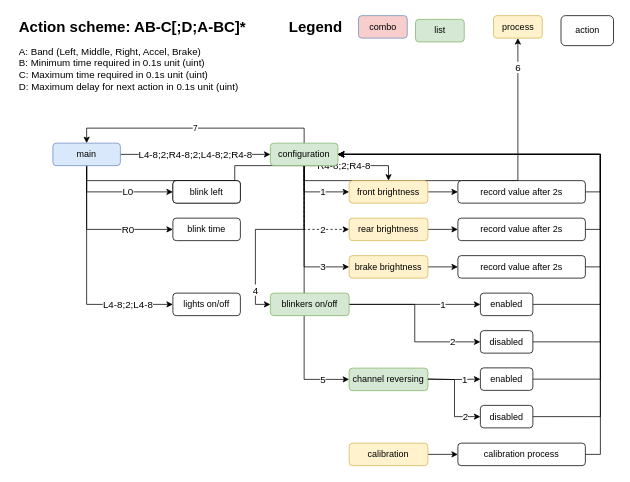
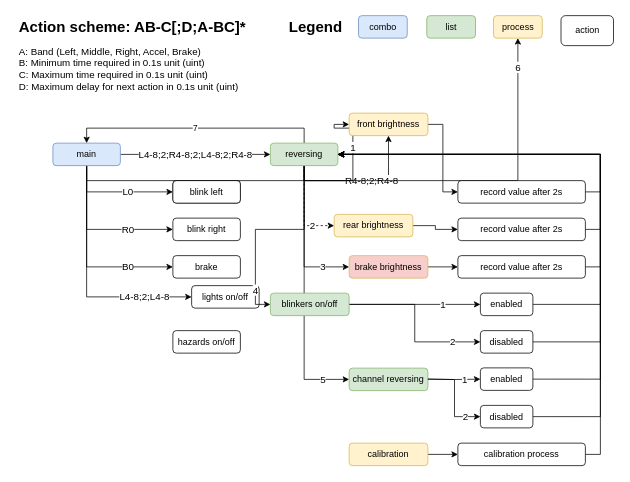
node "combo": fillcolor #f8cecc -> #dae8fc
node "list": moved (440, 30) -> (451, 27)
node "configuration": label "configuration" -> "reversing"
node "front brightness": moved (389, 192) -> (389, 124)
node "blink time": label "blink time" -> "blink right"
node "rear brightness": moved (389, 229) -> (374, 225)
edge "main" -> "brake": added, label "B0"
node "brake": added
node "brake brightness": fillcolor #fff2cc -> #f8cecc
node "lights on/off": moved (207, 304) -> (225, 297)
node "hazards on/off": added
